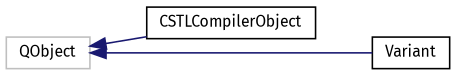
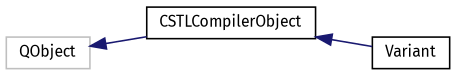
edge "Variant" -> "QObject": now "Variant" -> "CSTLCompilerObject"
